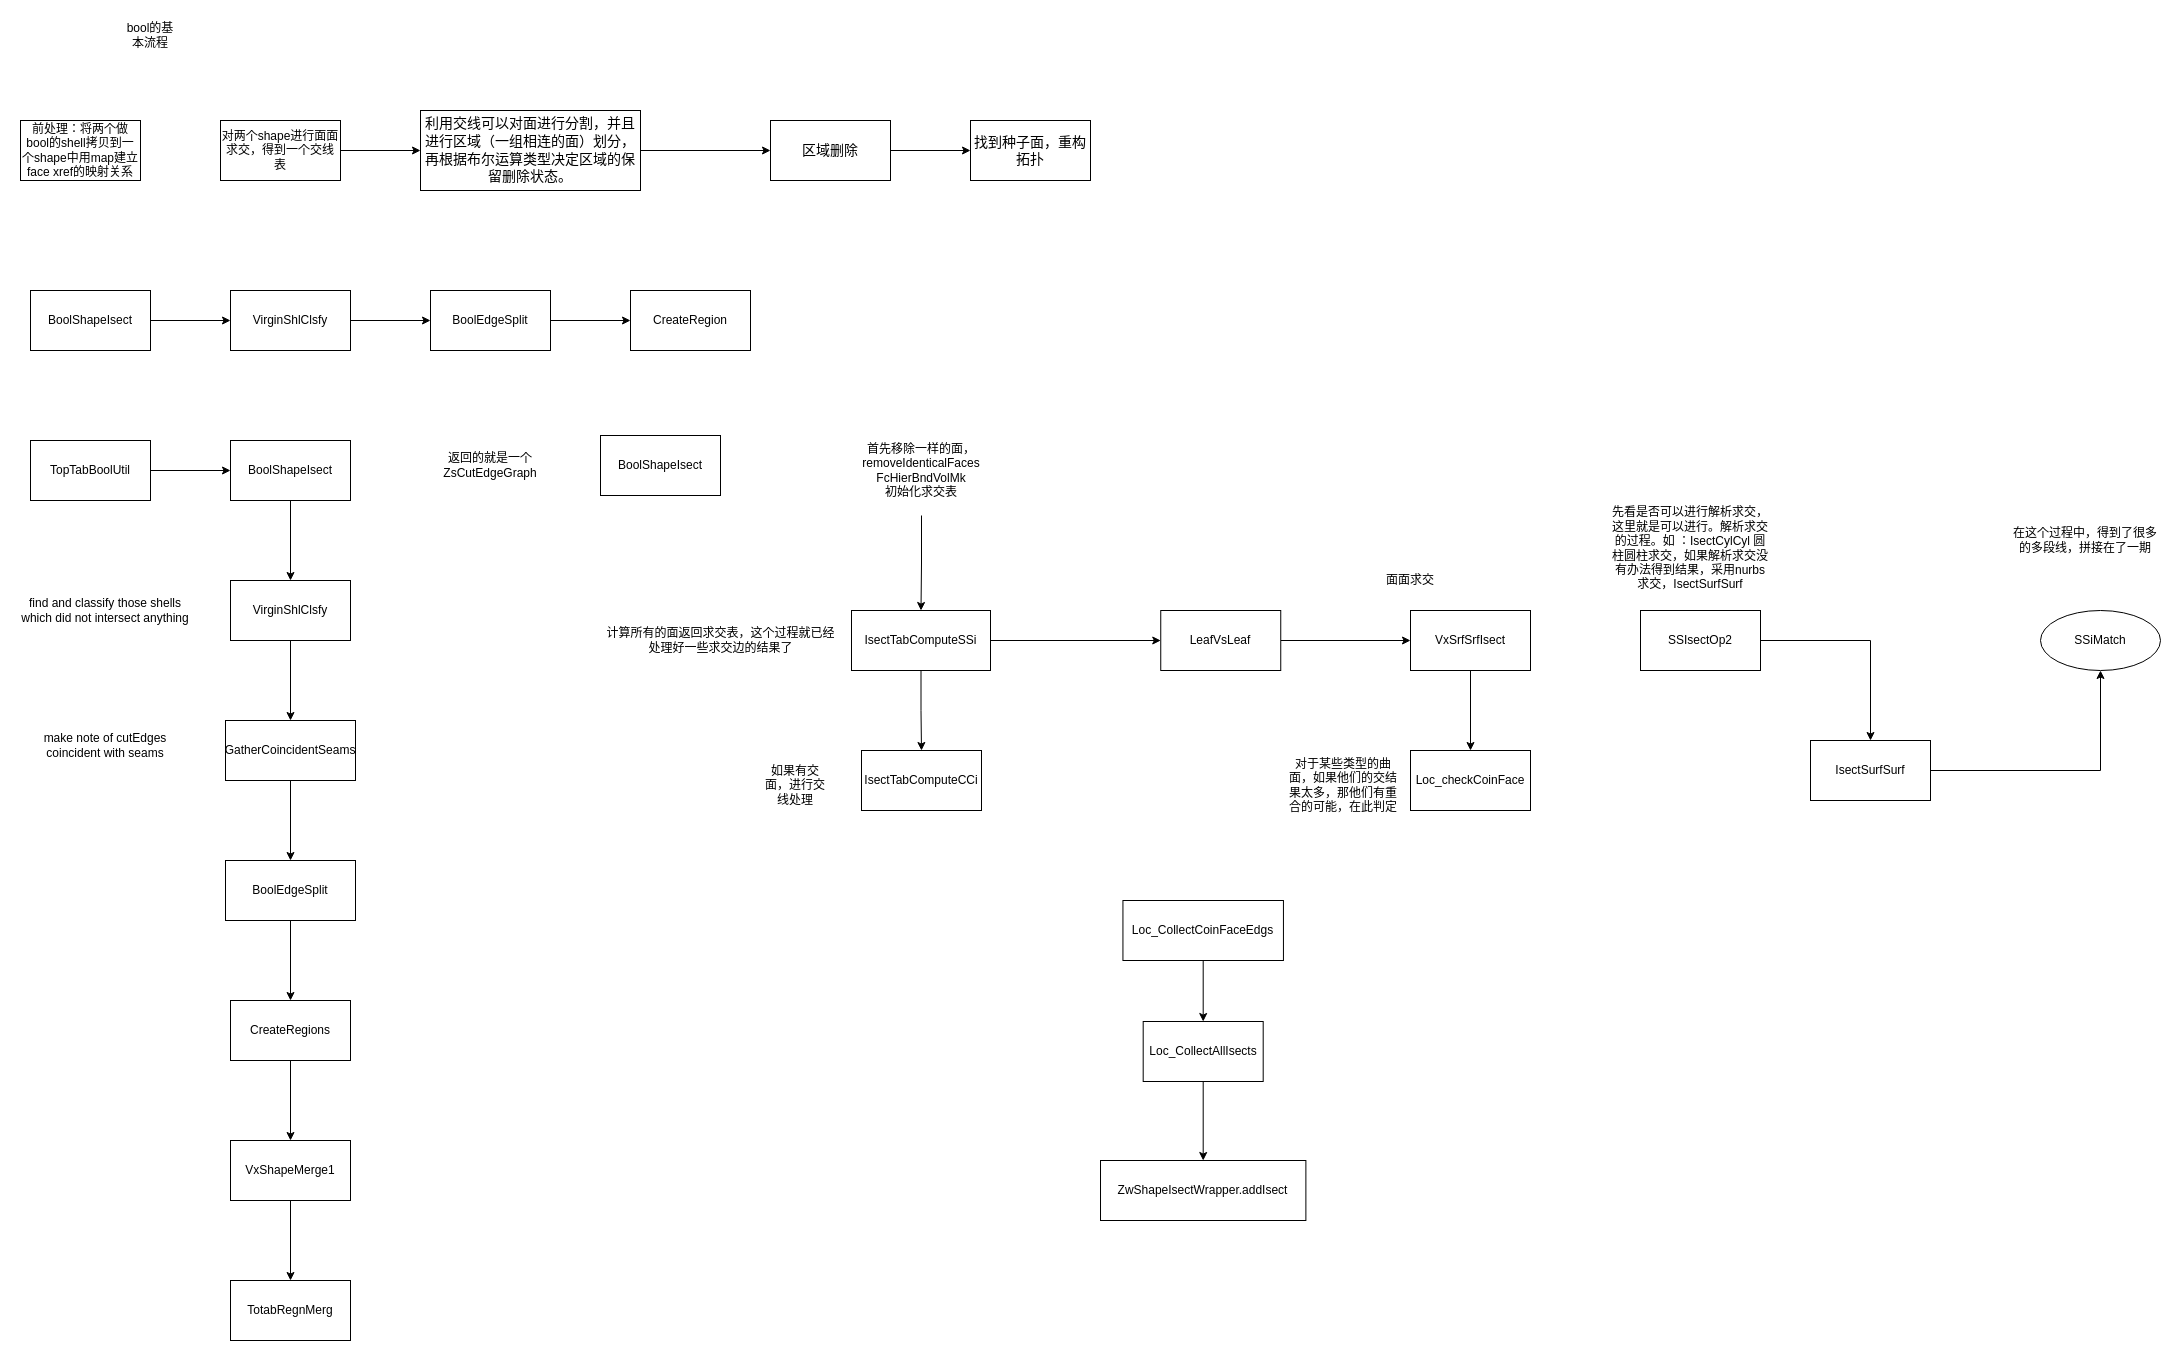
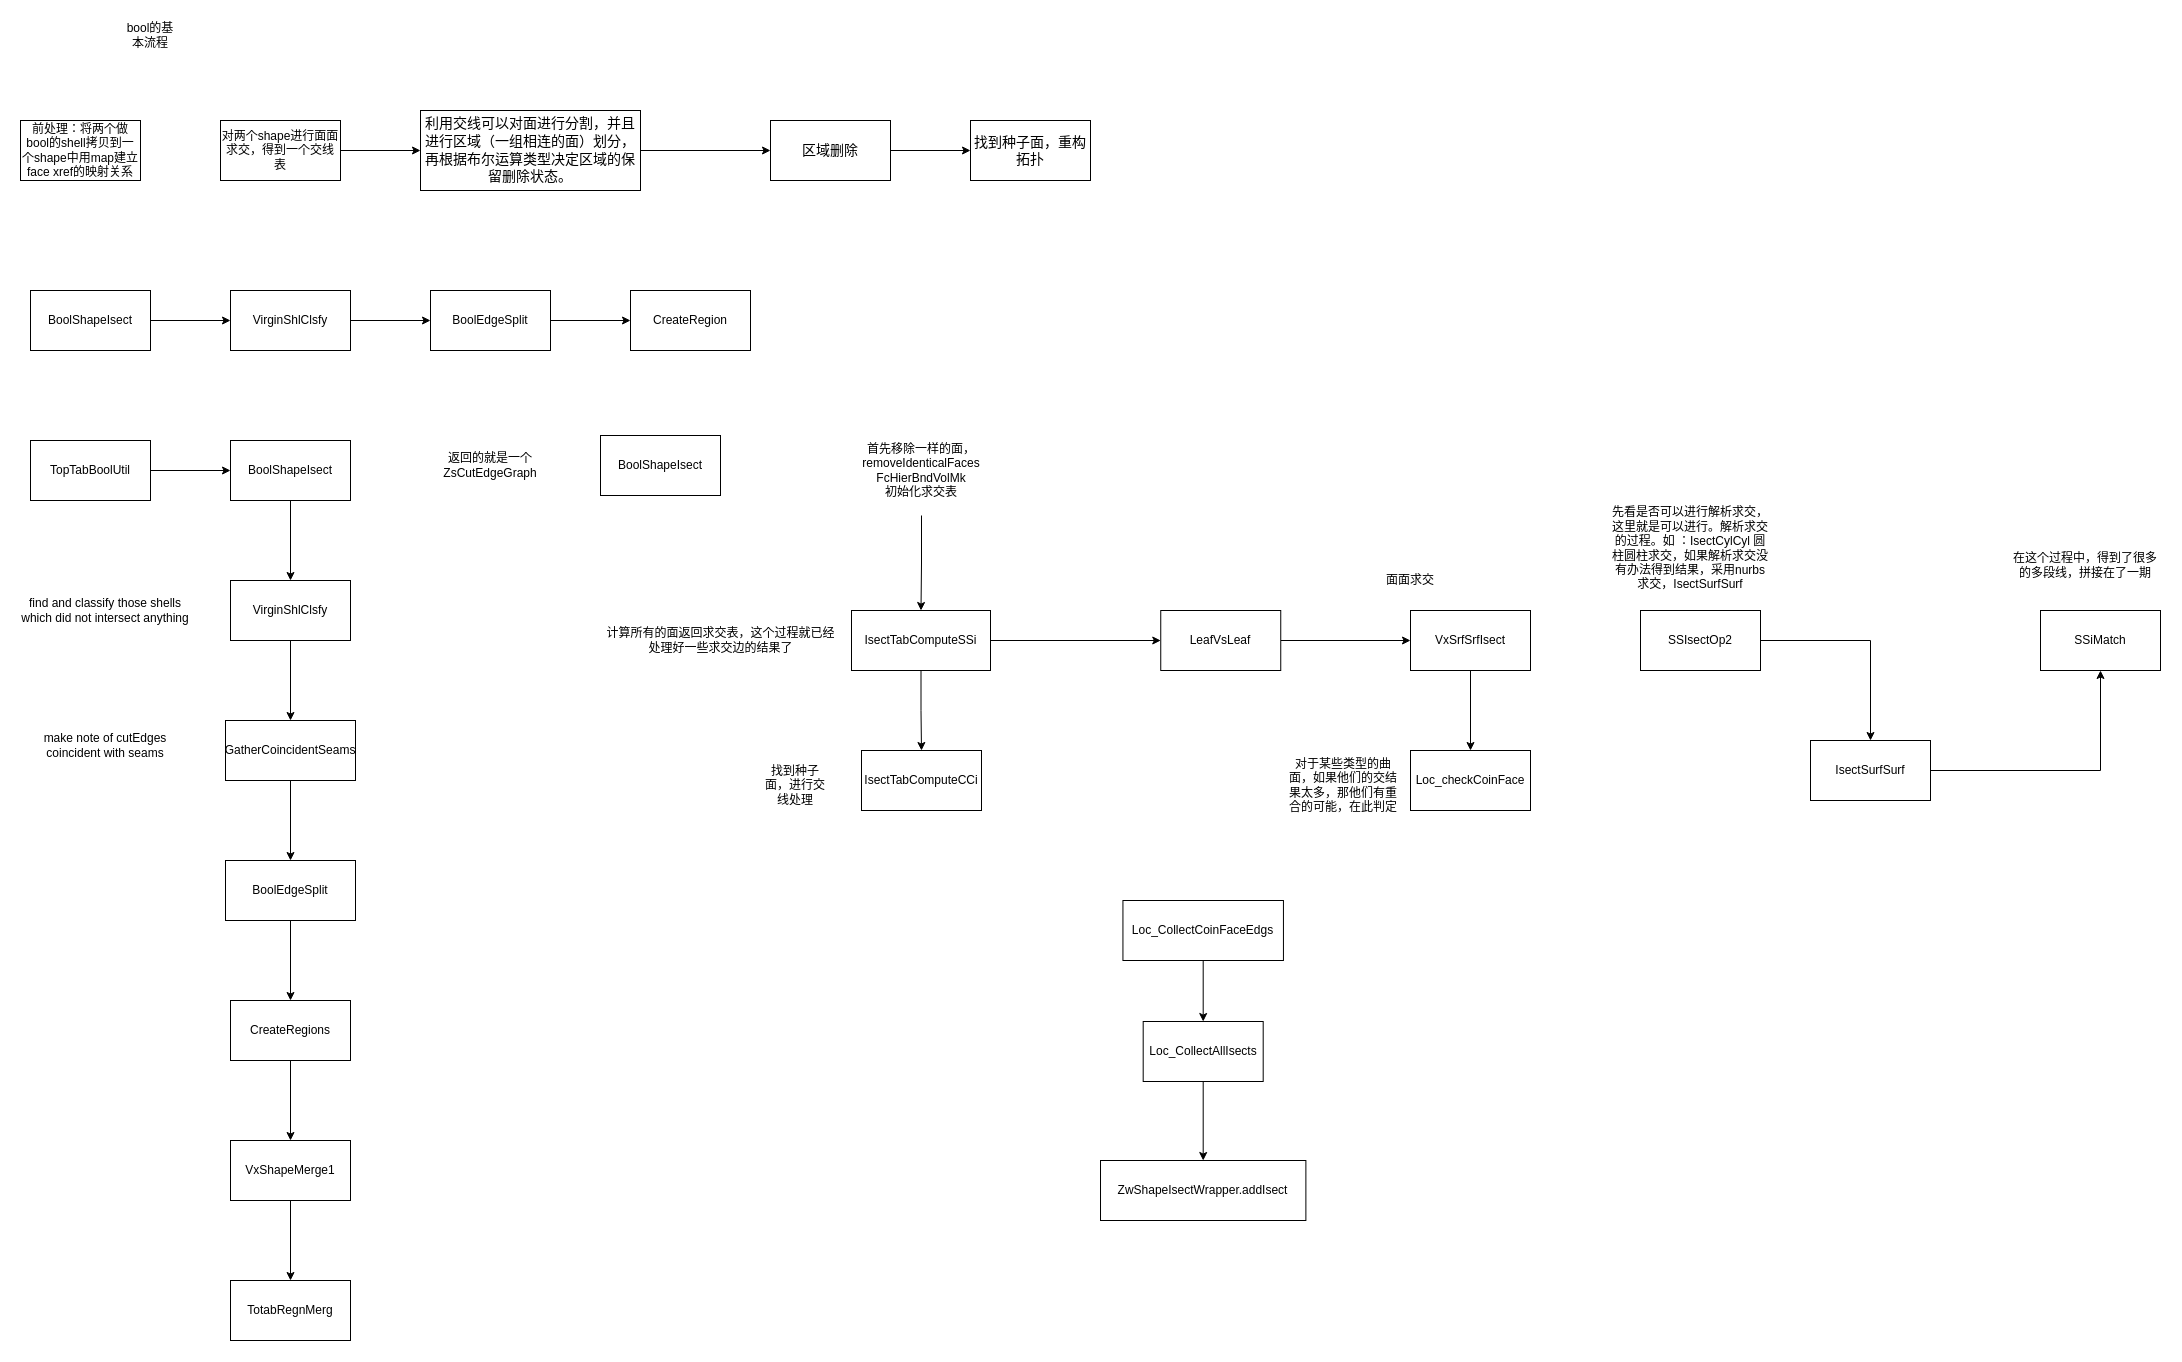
node "在这个过程中，得到了很多的多段线，拼接在了一期": moved (2086, 541) -> (2086, 566)
node "SSiMatch": shape ellipse -> rectangle
node "如果有交面，进行交线处理": label "如果有交面，进行交线处理" -> "找到种子面，进行交线处理"
